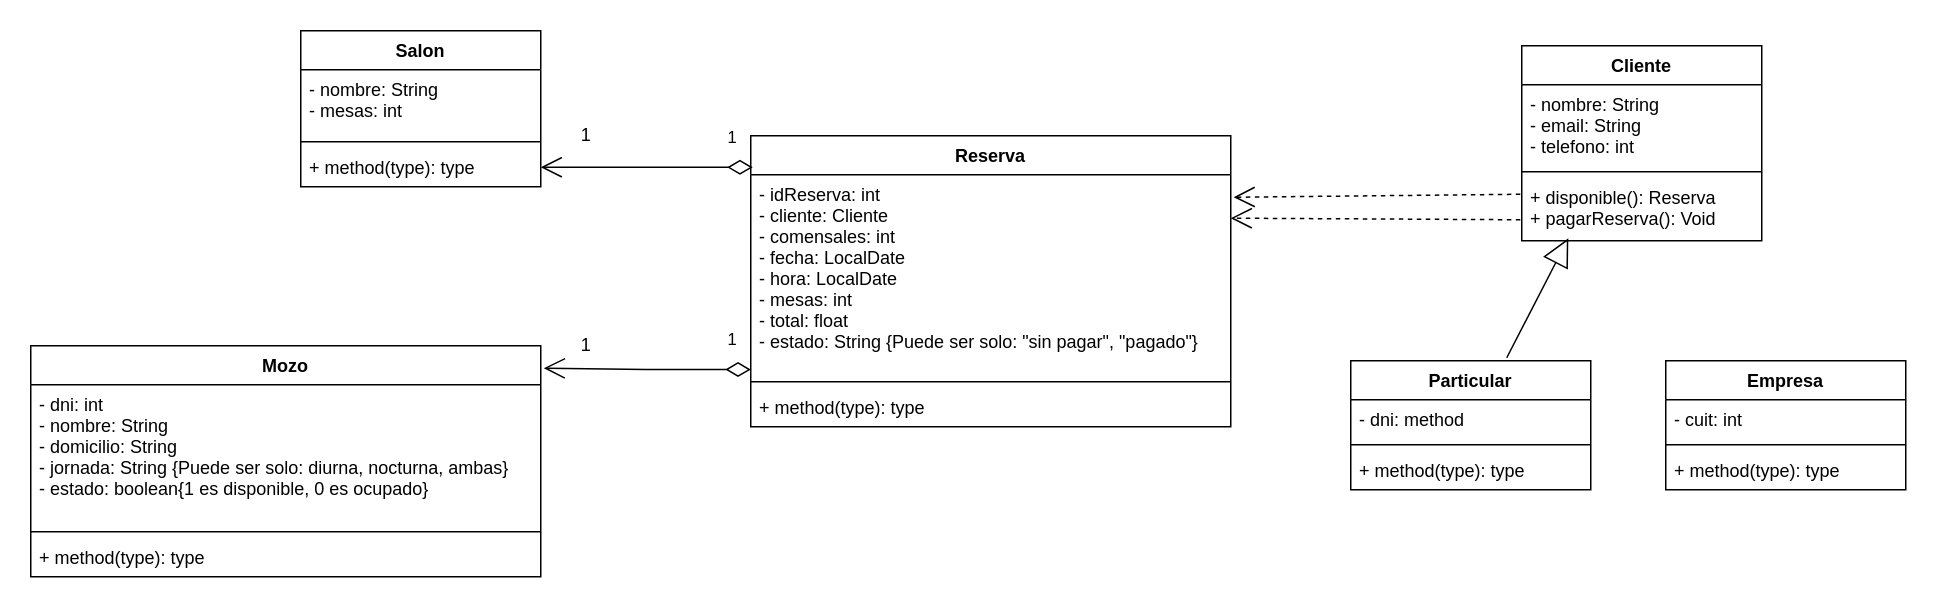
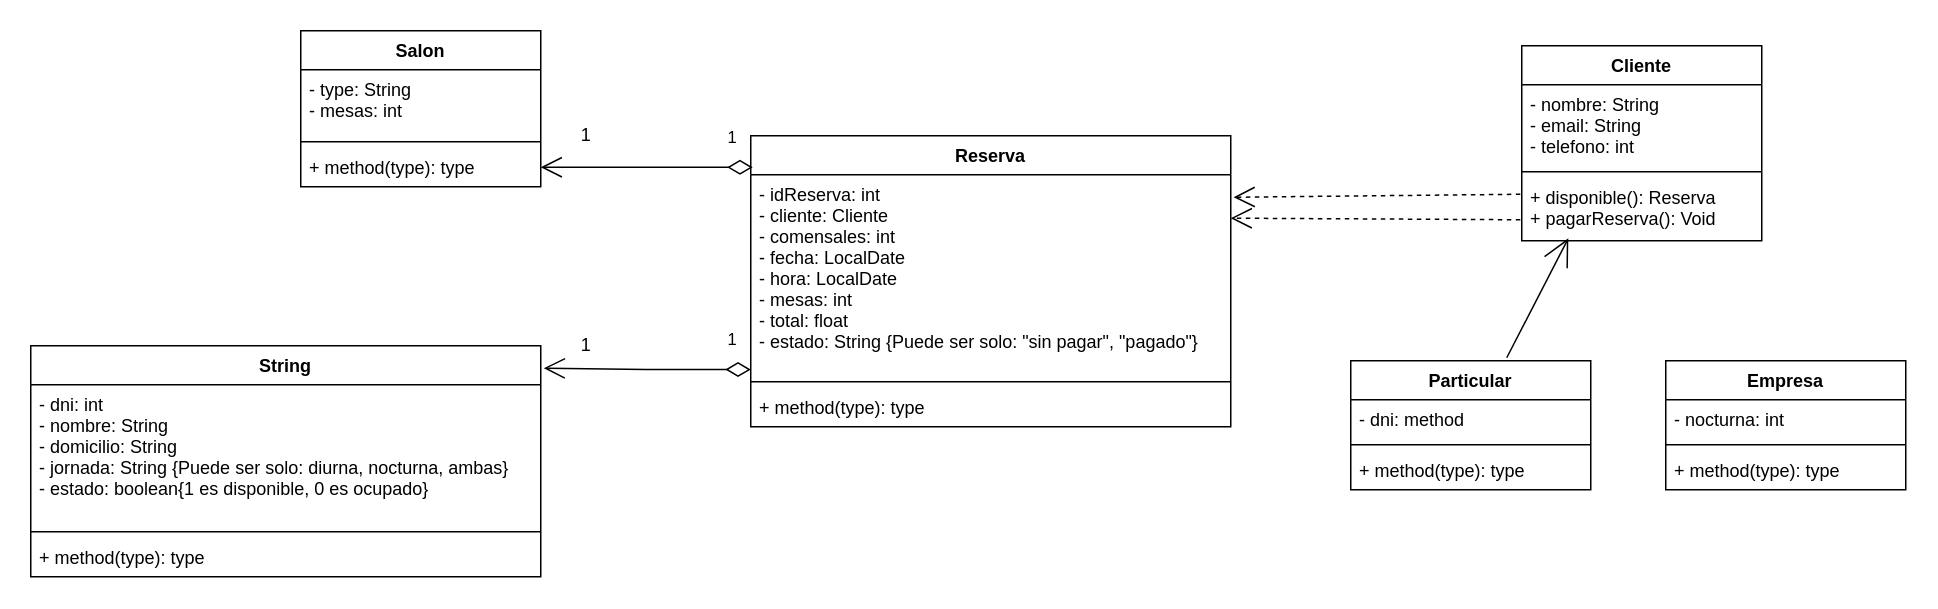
node "- nombre: String - mesas: int": label "- nombre: String - mesas: int" -> "- type: String - mesas: int"
edge "Particular" -> "+ disponible(): Reserva + pagarReserva(): Void": arrowhead block -> open
node "Mozo": label "Mozo" -> "String"
node "- cuit: int": label "- cuit: int" -> "- nocturna: int"
